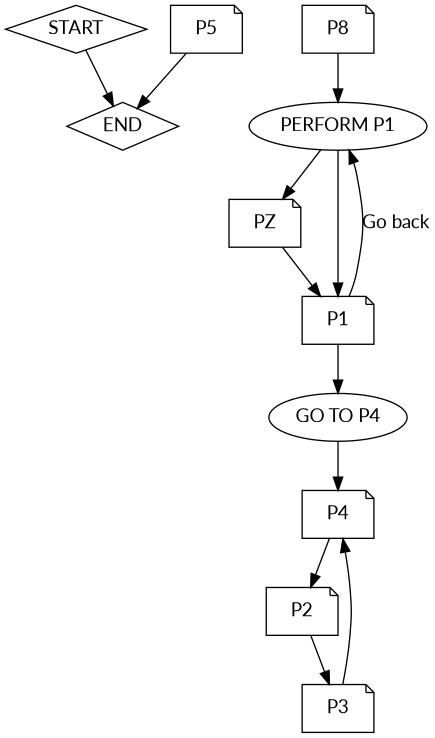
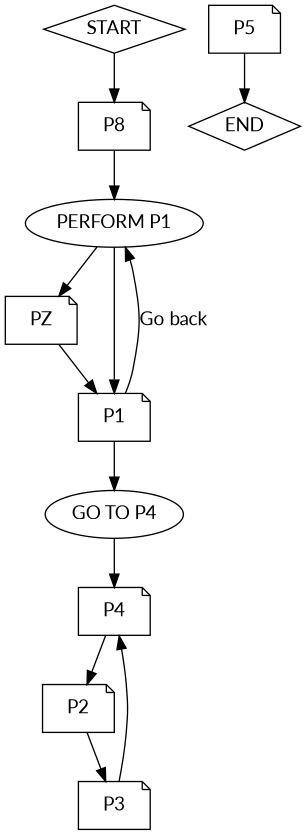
edge "START" -> "END": now "START" -> "P8"
